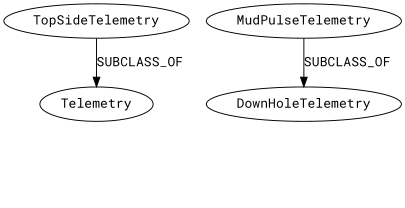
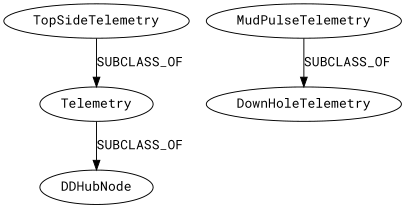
node "DDHubNode": added
